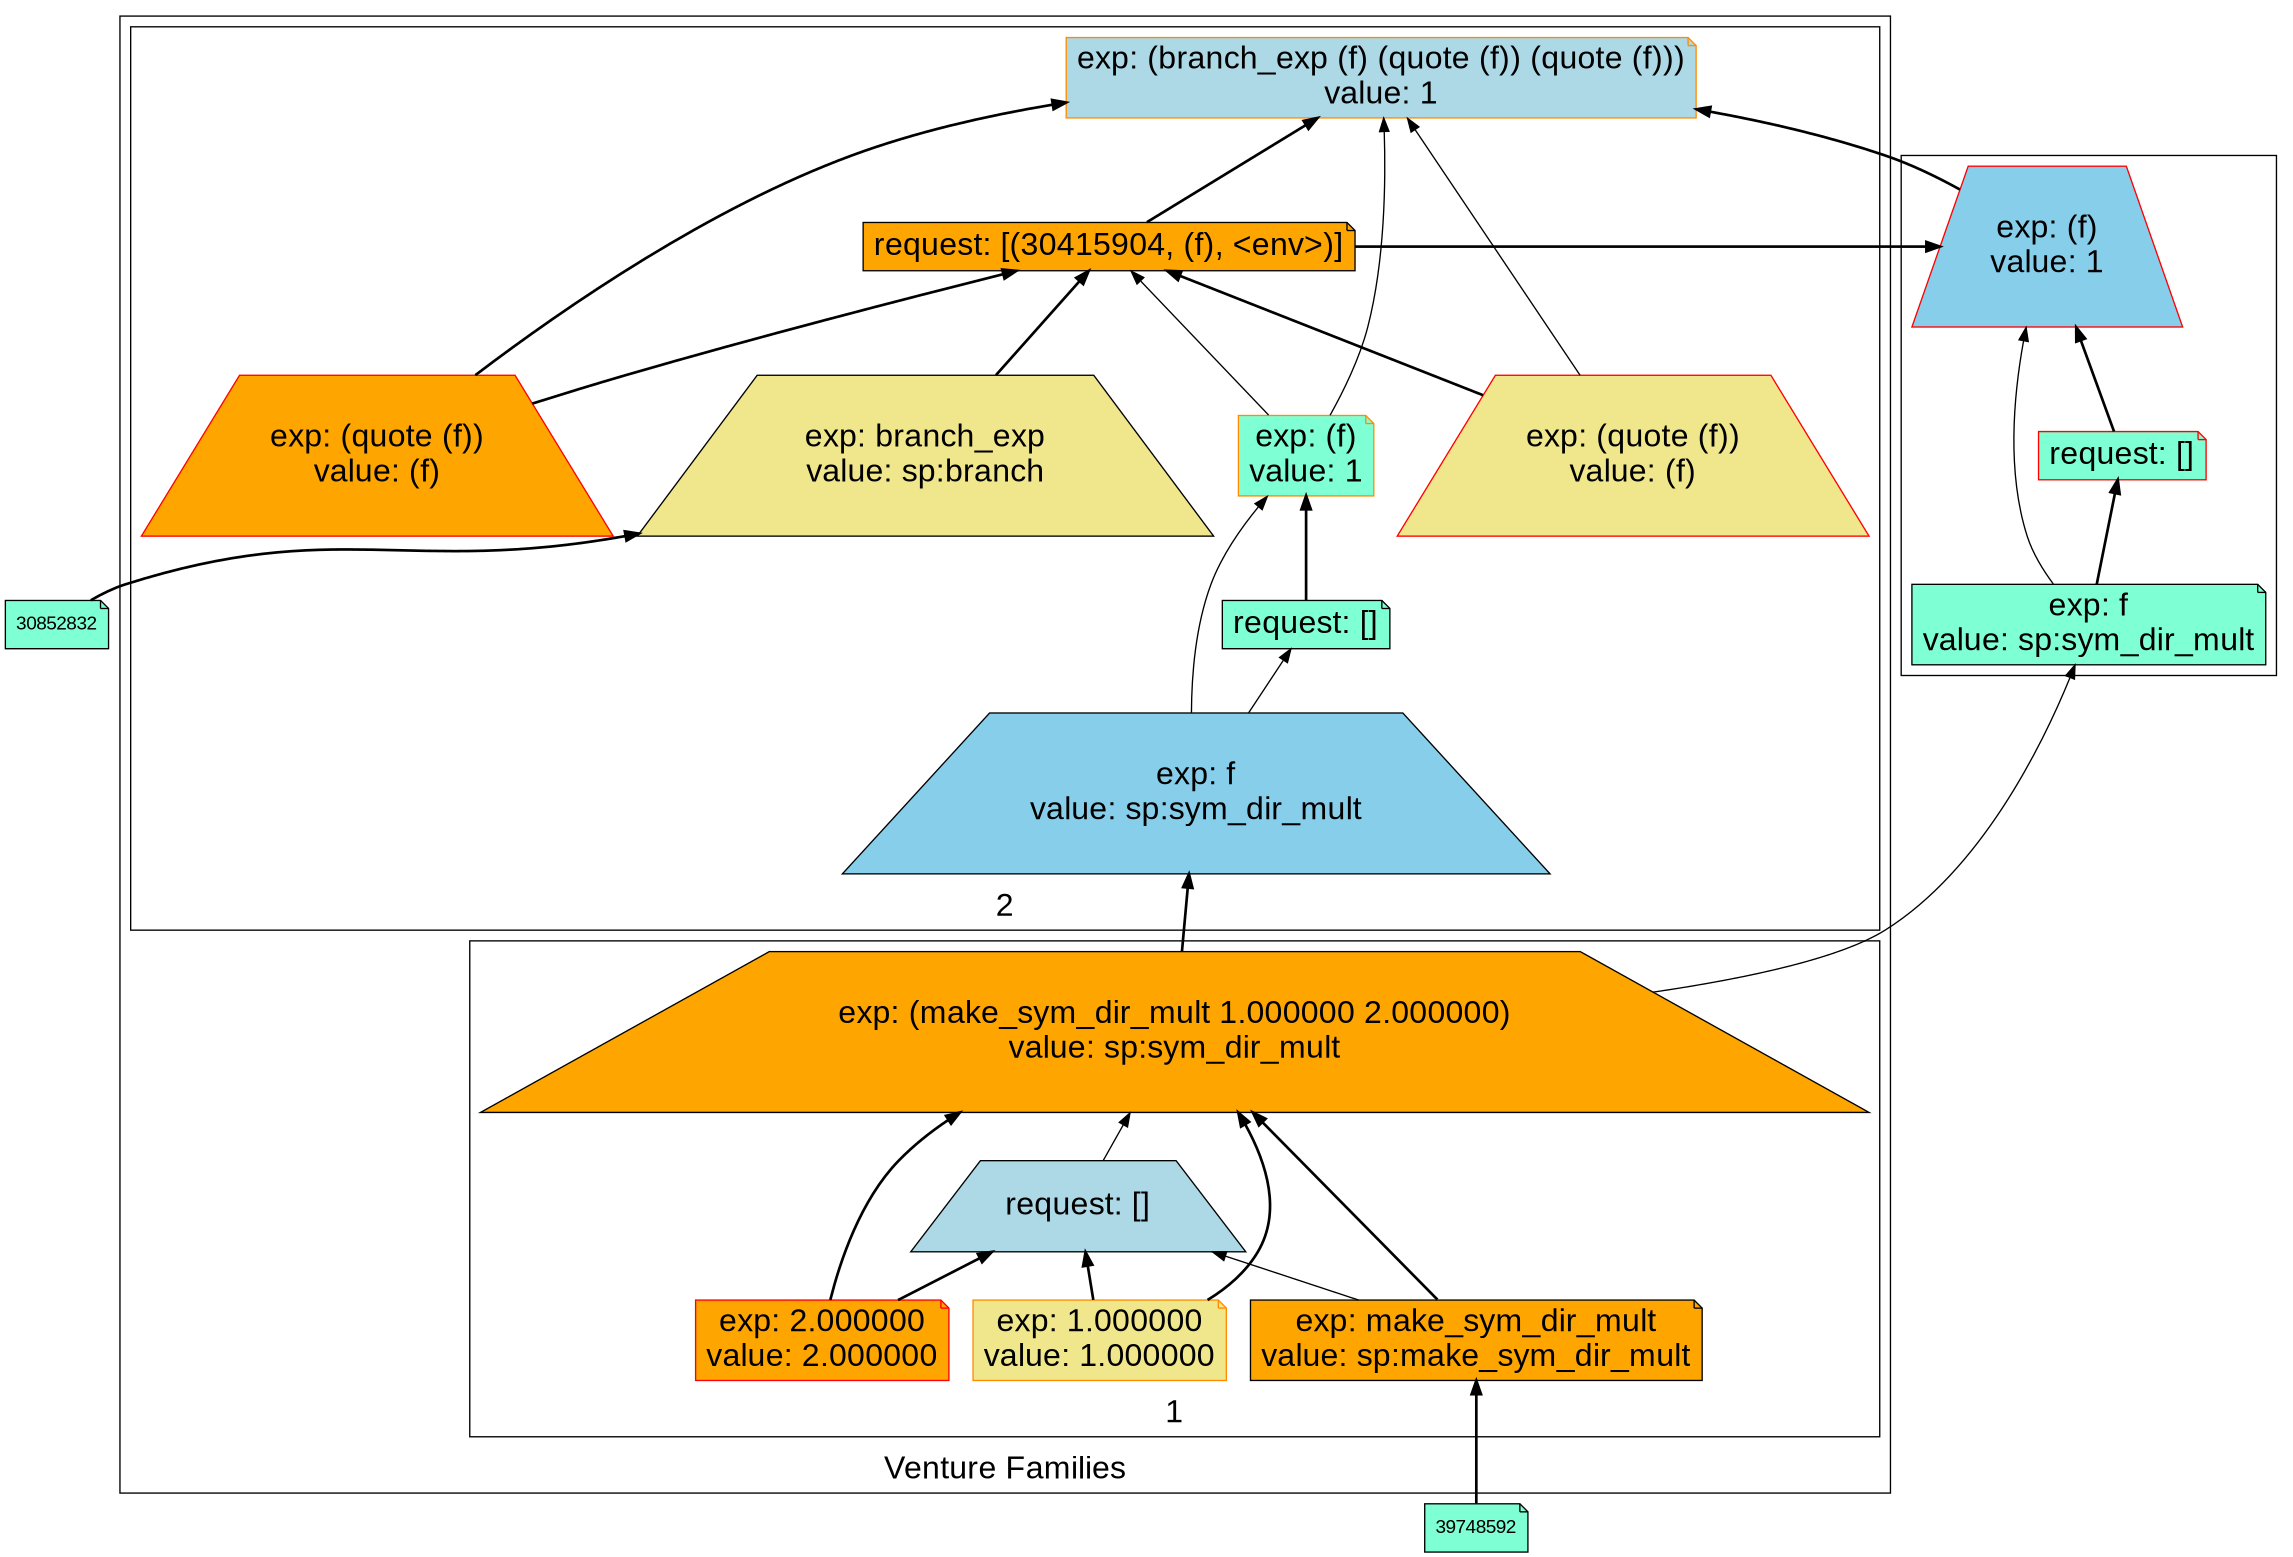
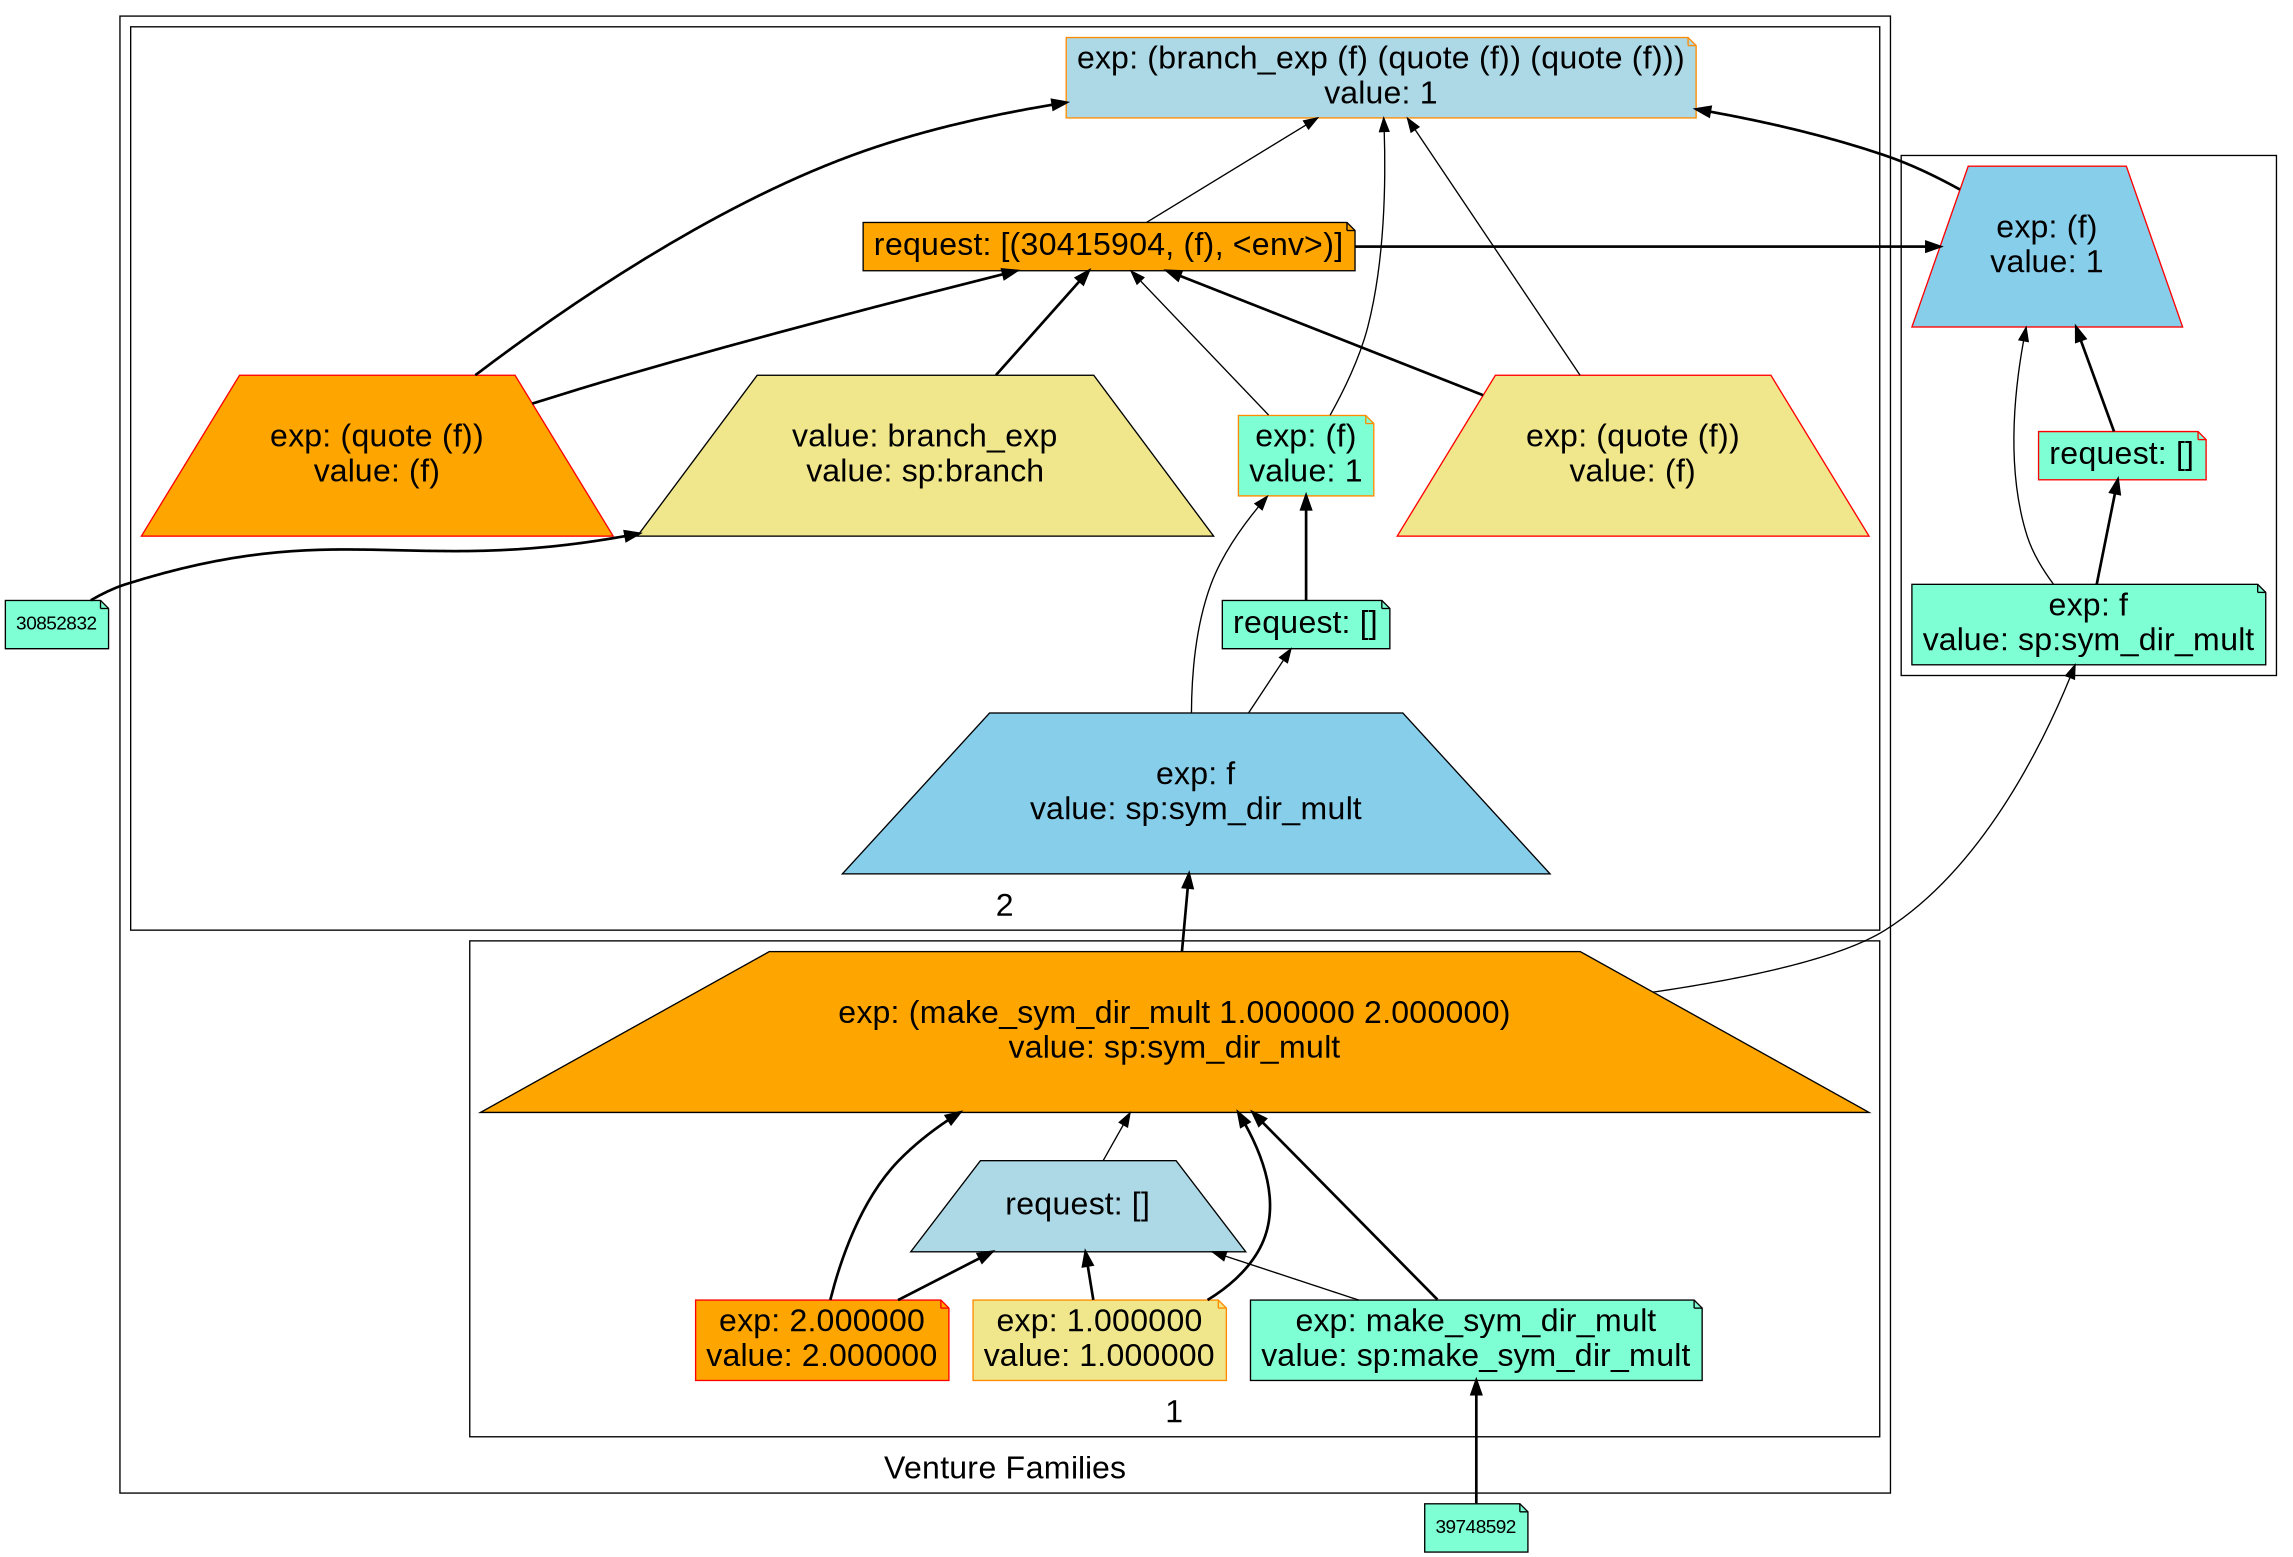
edge "request: [(30415904, (f), <env>)]" -> "exp: (branch_exp (f) (quote (f)) (quote (f))) value: 1": style bold -> solid
node "exp: branch_exp value: sp:branch": label "exp: branch_exp value: sp:branch" -> "value: branch_exp value: sp:branch"
node "exp: make_sym_dir_mult value: sp:make_sym_dir_mult": fillcolor orange -> aquamarine
